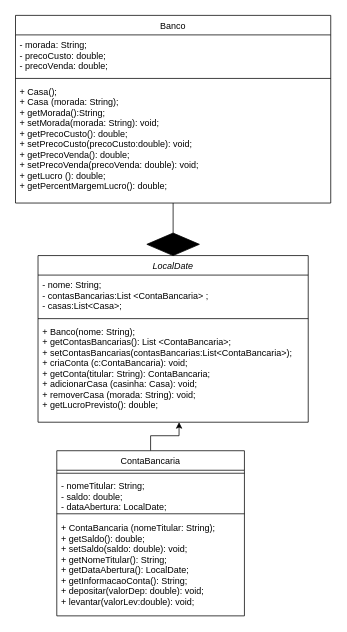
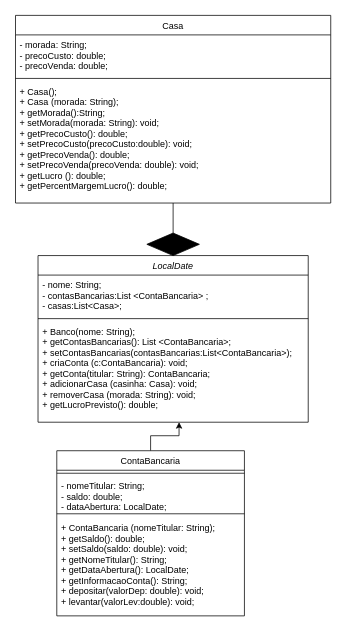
node "Banco": label "Banco" -> "Casa"
